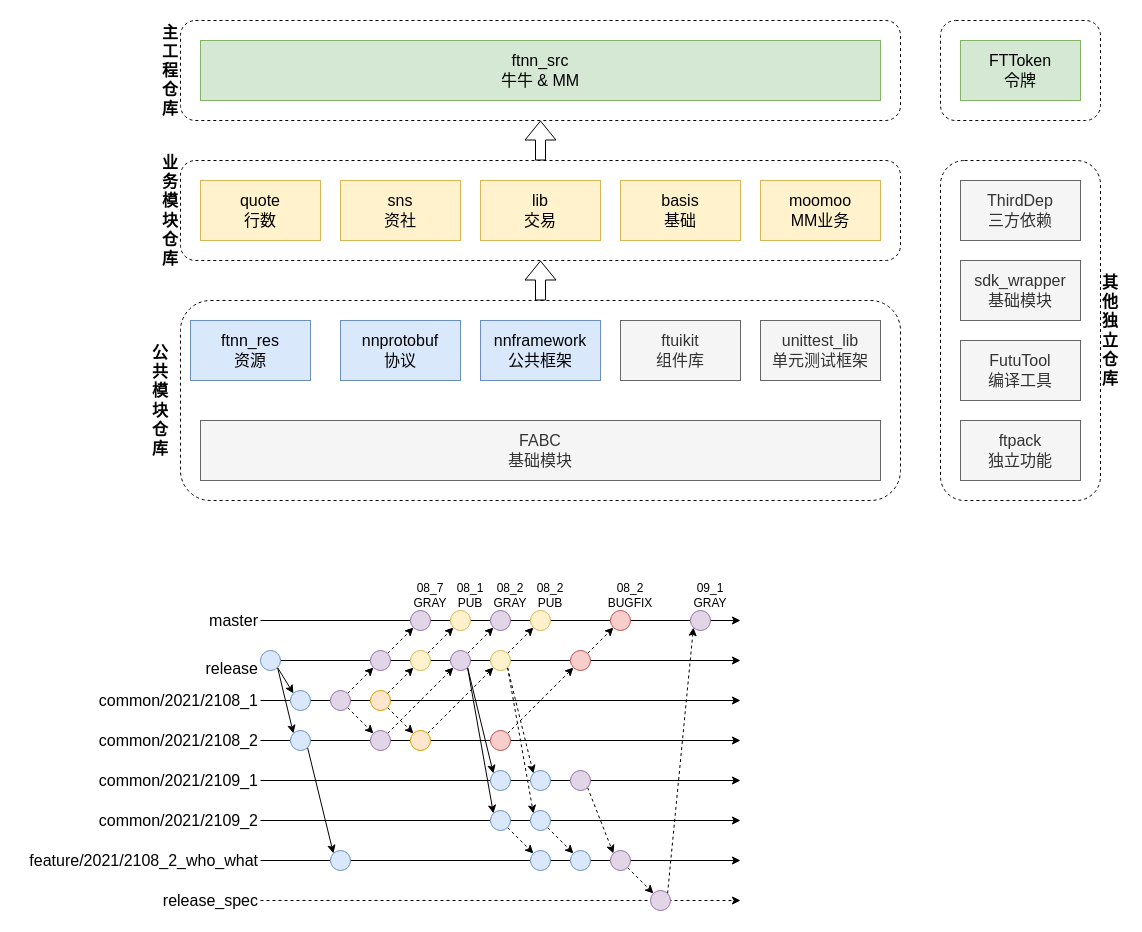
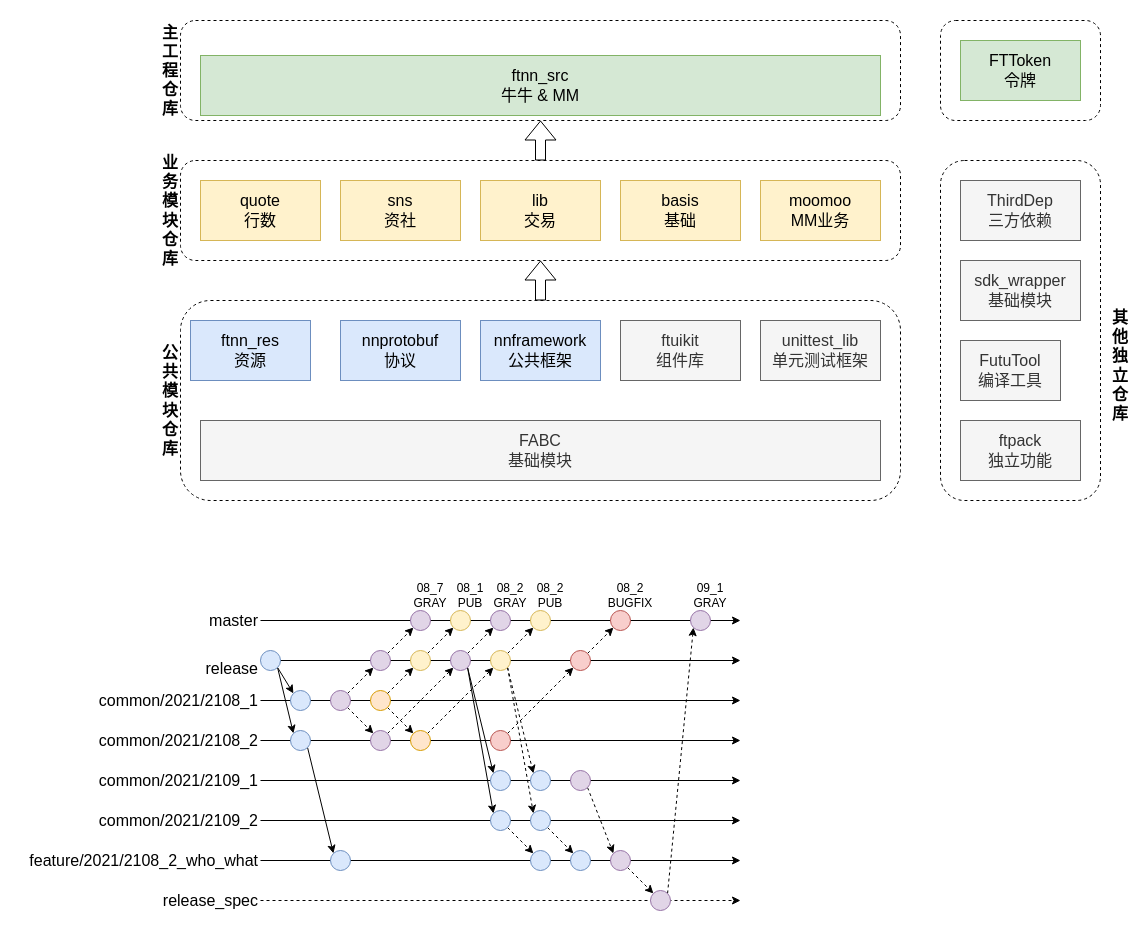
node "ftnn_src 牛牛 & MM": moved (541, 71) -> (541, 86)
node "其他独立仓库": moved (1111, 331) -> (1121, 366)
node "FutuTool 编译工具": size 120x60 -> 100x60
node "公共模块仓库": moved (161, 401) -> (171, 401)
